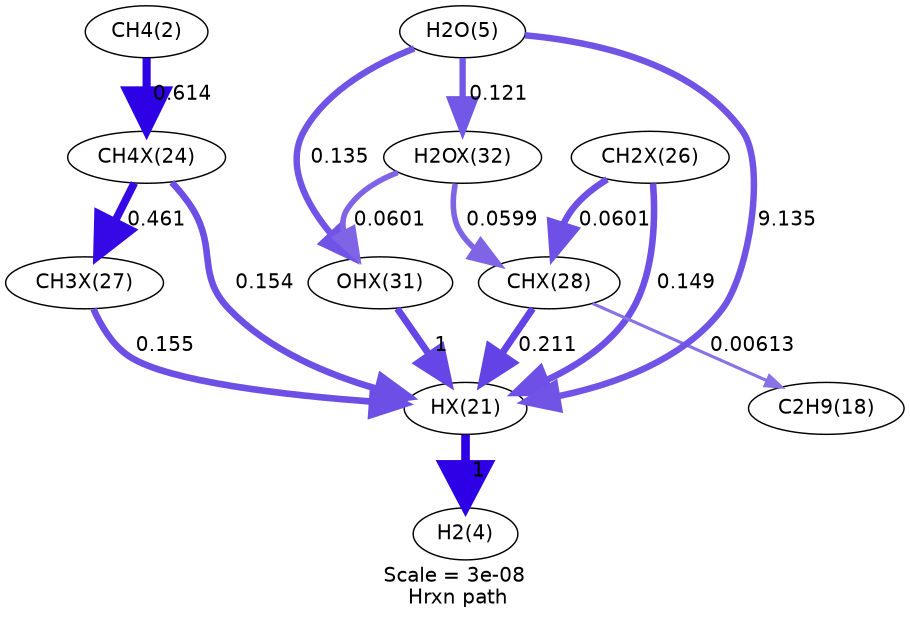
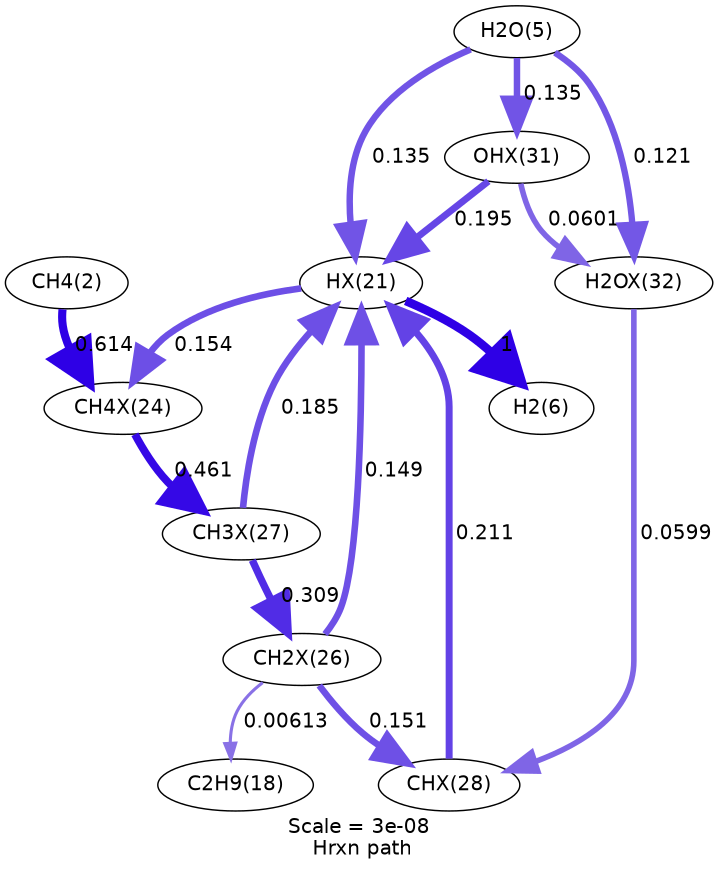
edge "H2OX(32)" -> "OHX(31)": reversed
edge "CH2X(26)" -> "CHX(28)": label " 0.0601" -> " 0.151"
edge "H2O(5)" -> "HX(21)": label " 9.135" -> " 0.135"
edge "CH4X(24)" -> "HX(21)": reversed
edge "CHX(28)" -> "C2H9(18)": now "CH2X(26)" -> "C2H9(18)"
edge "CH3X(27)" -> "HX(21)": label " 0.155" -> " 0.185"
edge "OHX(31)" -> "HX(21)": label " 1" -> " 0.195"
node "H2(4)": label "H2(4)" -> "H2(6)"
edge "CH3X(27)" -> "CH2X(26)": added, label "0.309"
